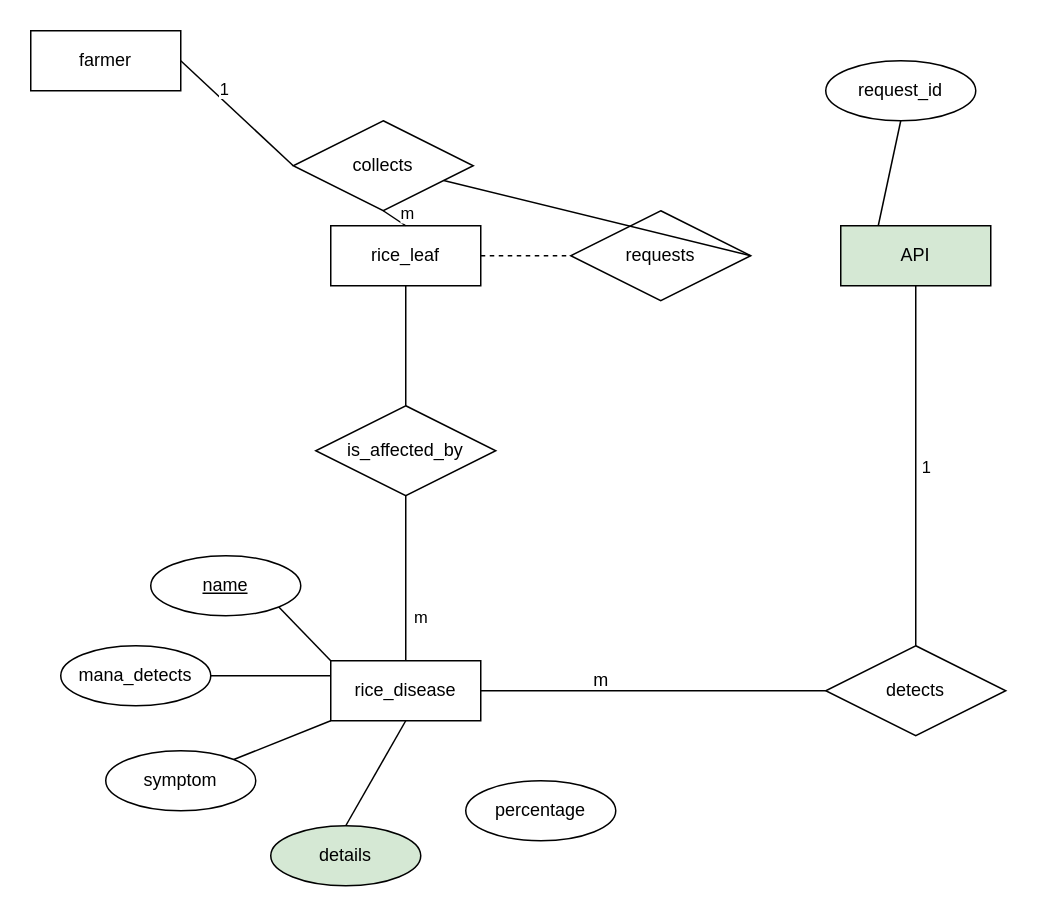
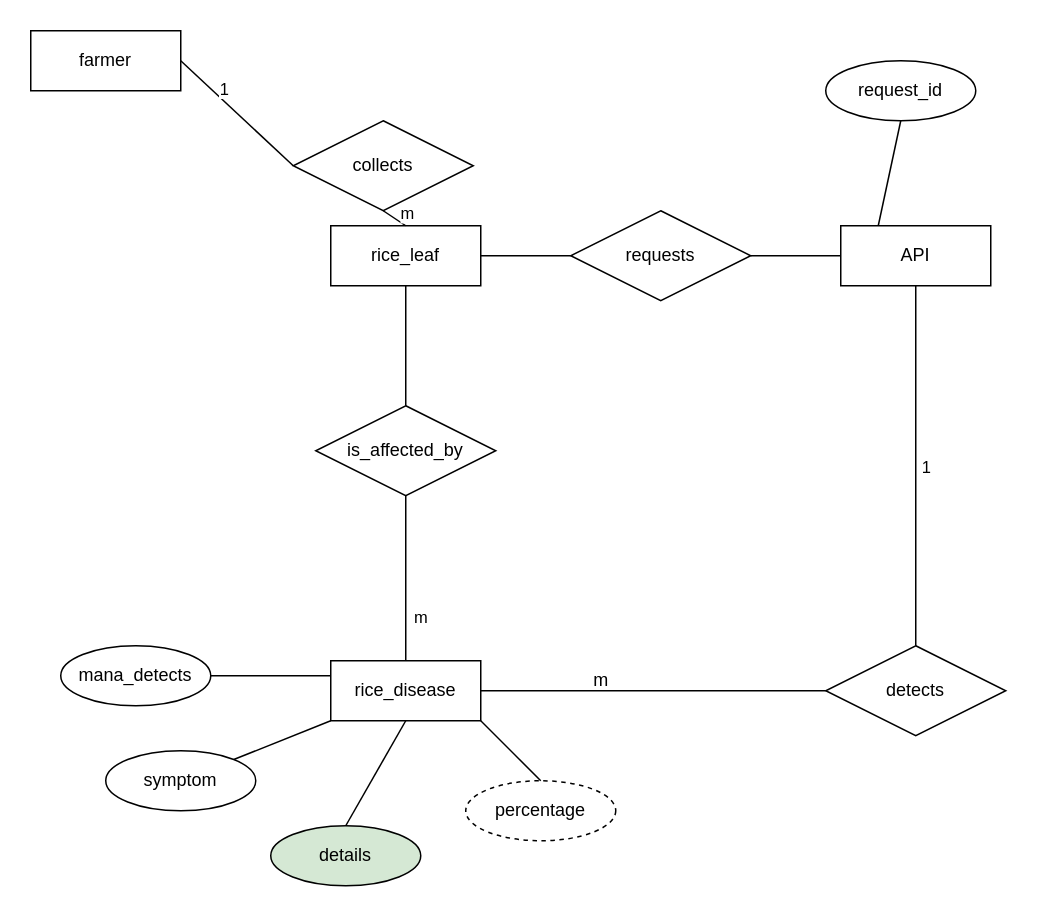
edge "collects" -- "requests": now "API" -- "requests"
edge "rice_leaf" -- "requests": style dashed -> solid
node "API": fillcolor #d5e8d4 -> #ffffff
node "name": removed
edge "name" -- "rice_disease": removed
edge "rice_disease" -- "percentage": added
node "percentage": style solid -> dashed
